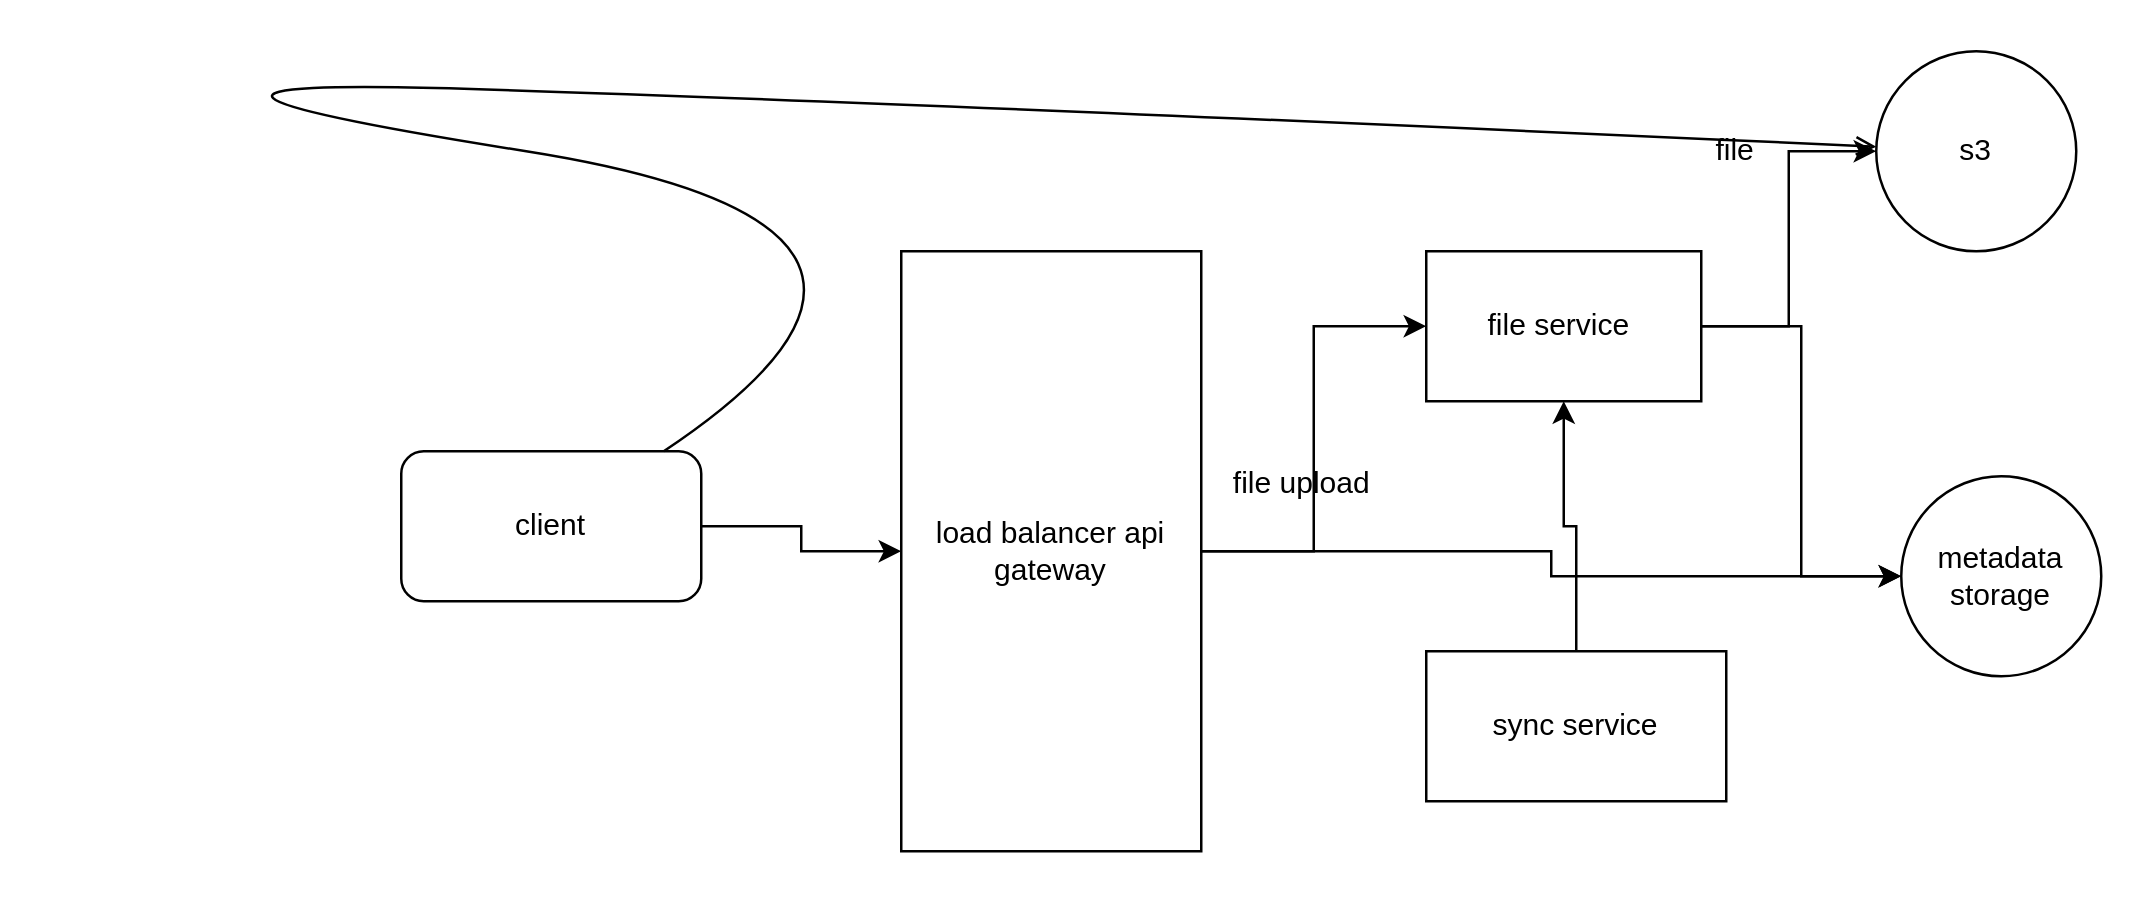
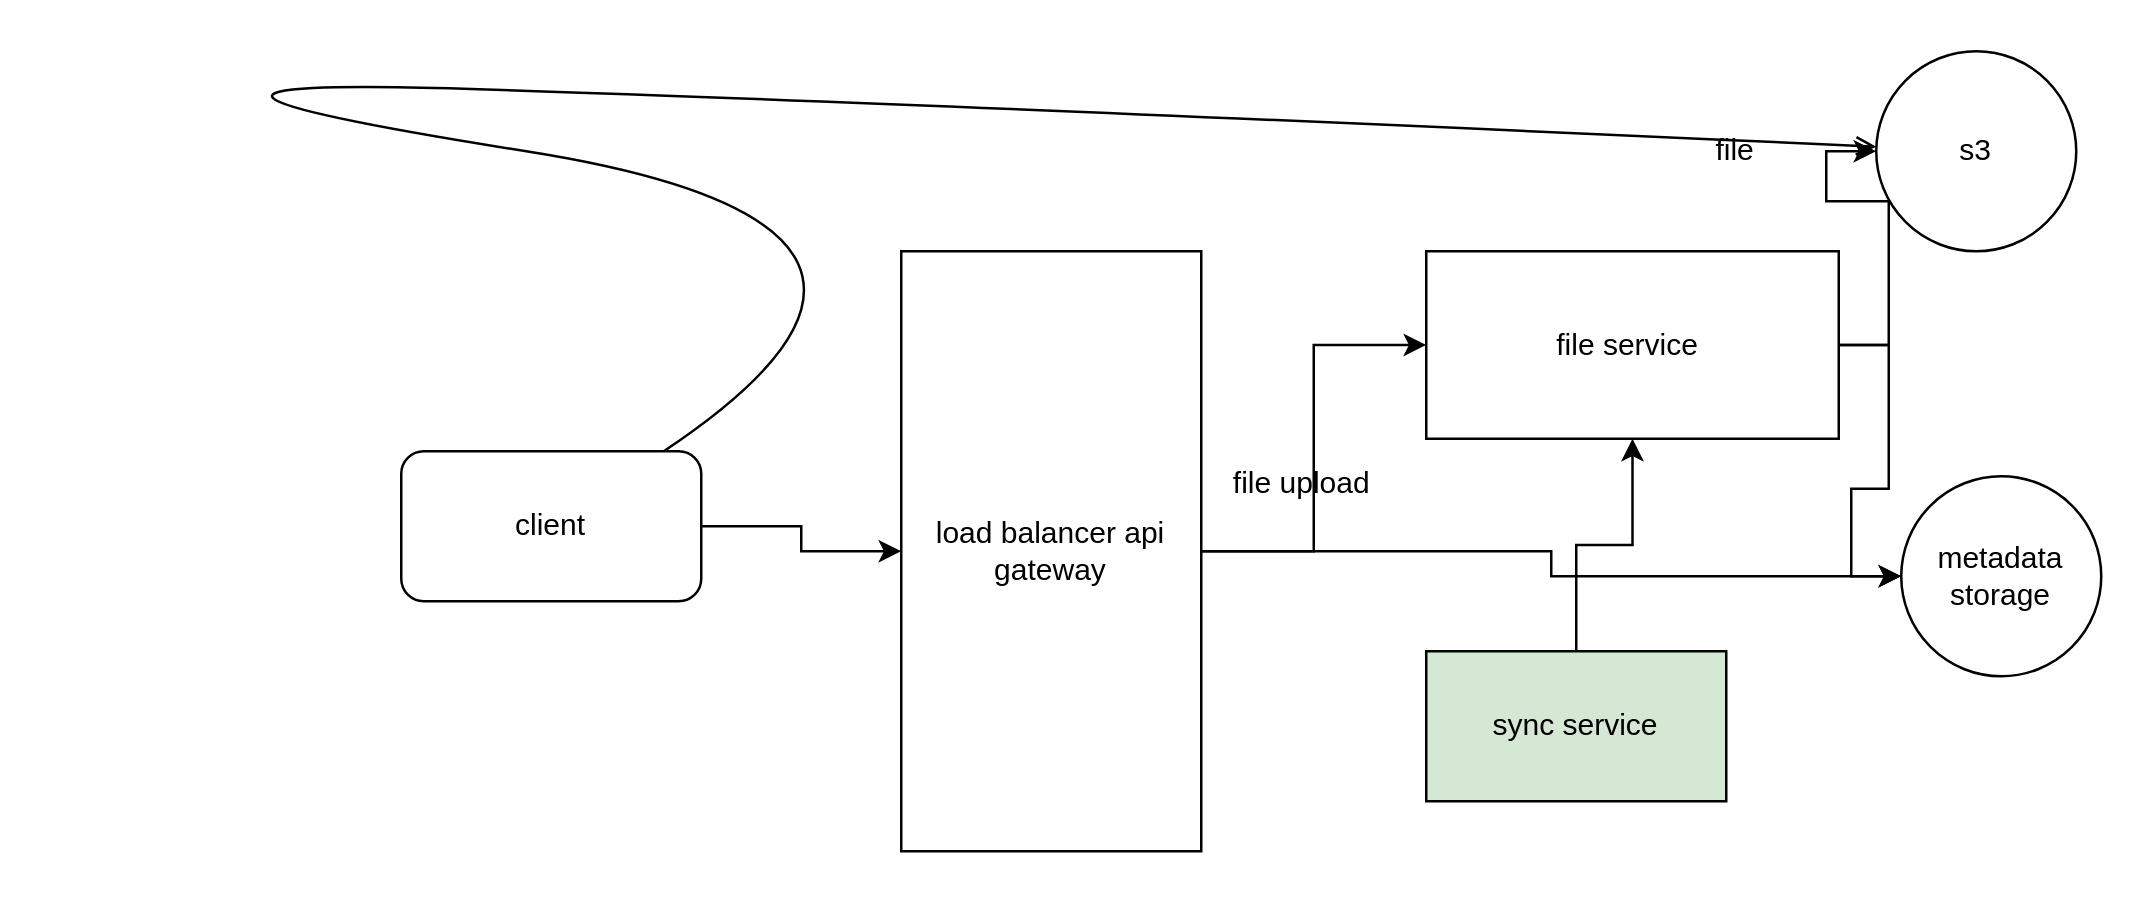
node "file service": size 275x150 -> 413x188
node "sync service": fillcolor #ffffff -> #d5e8d4
